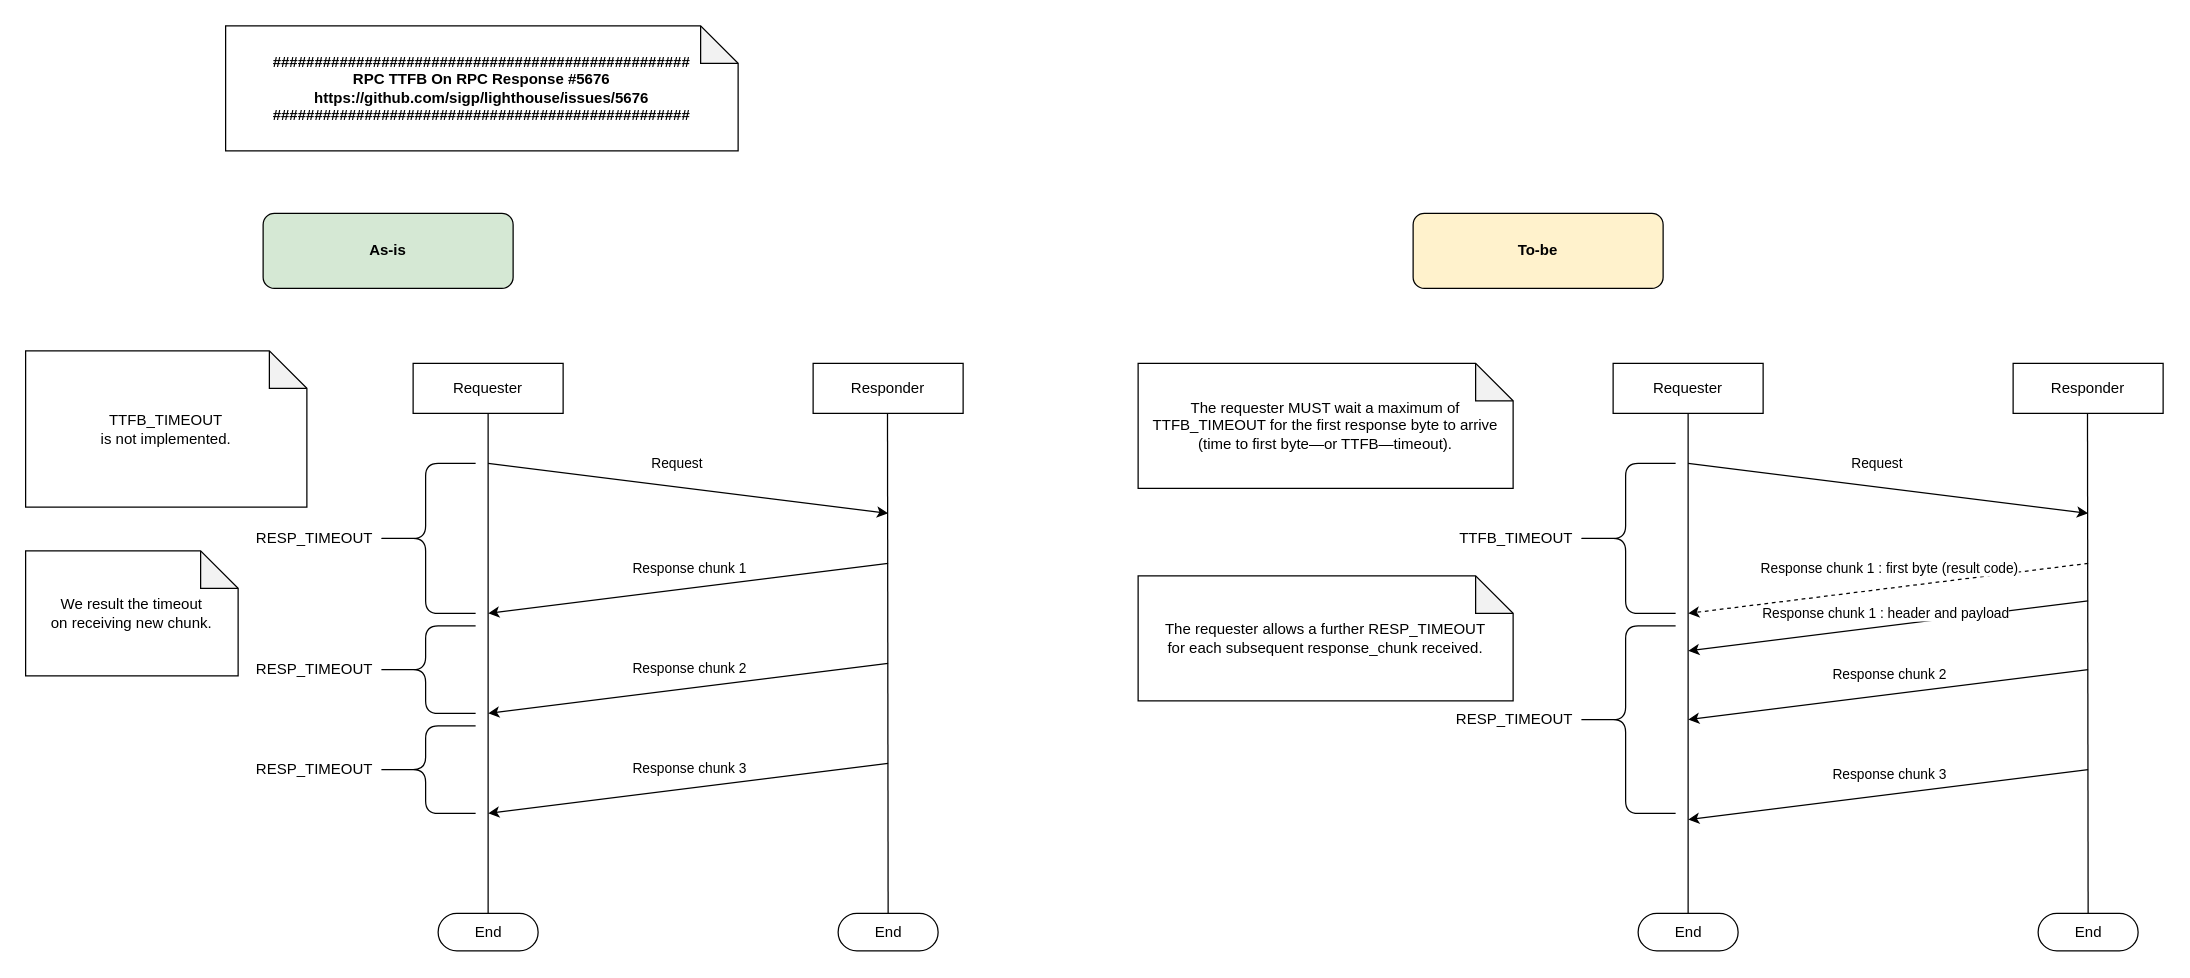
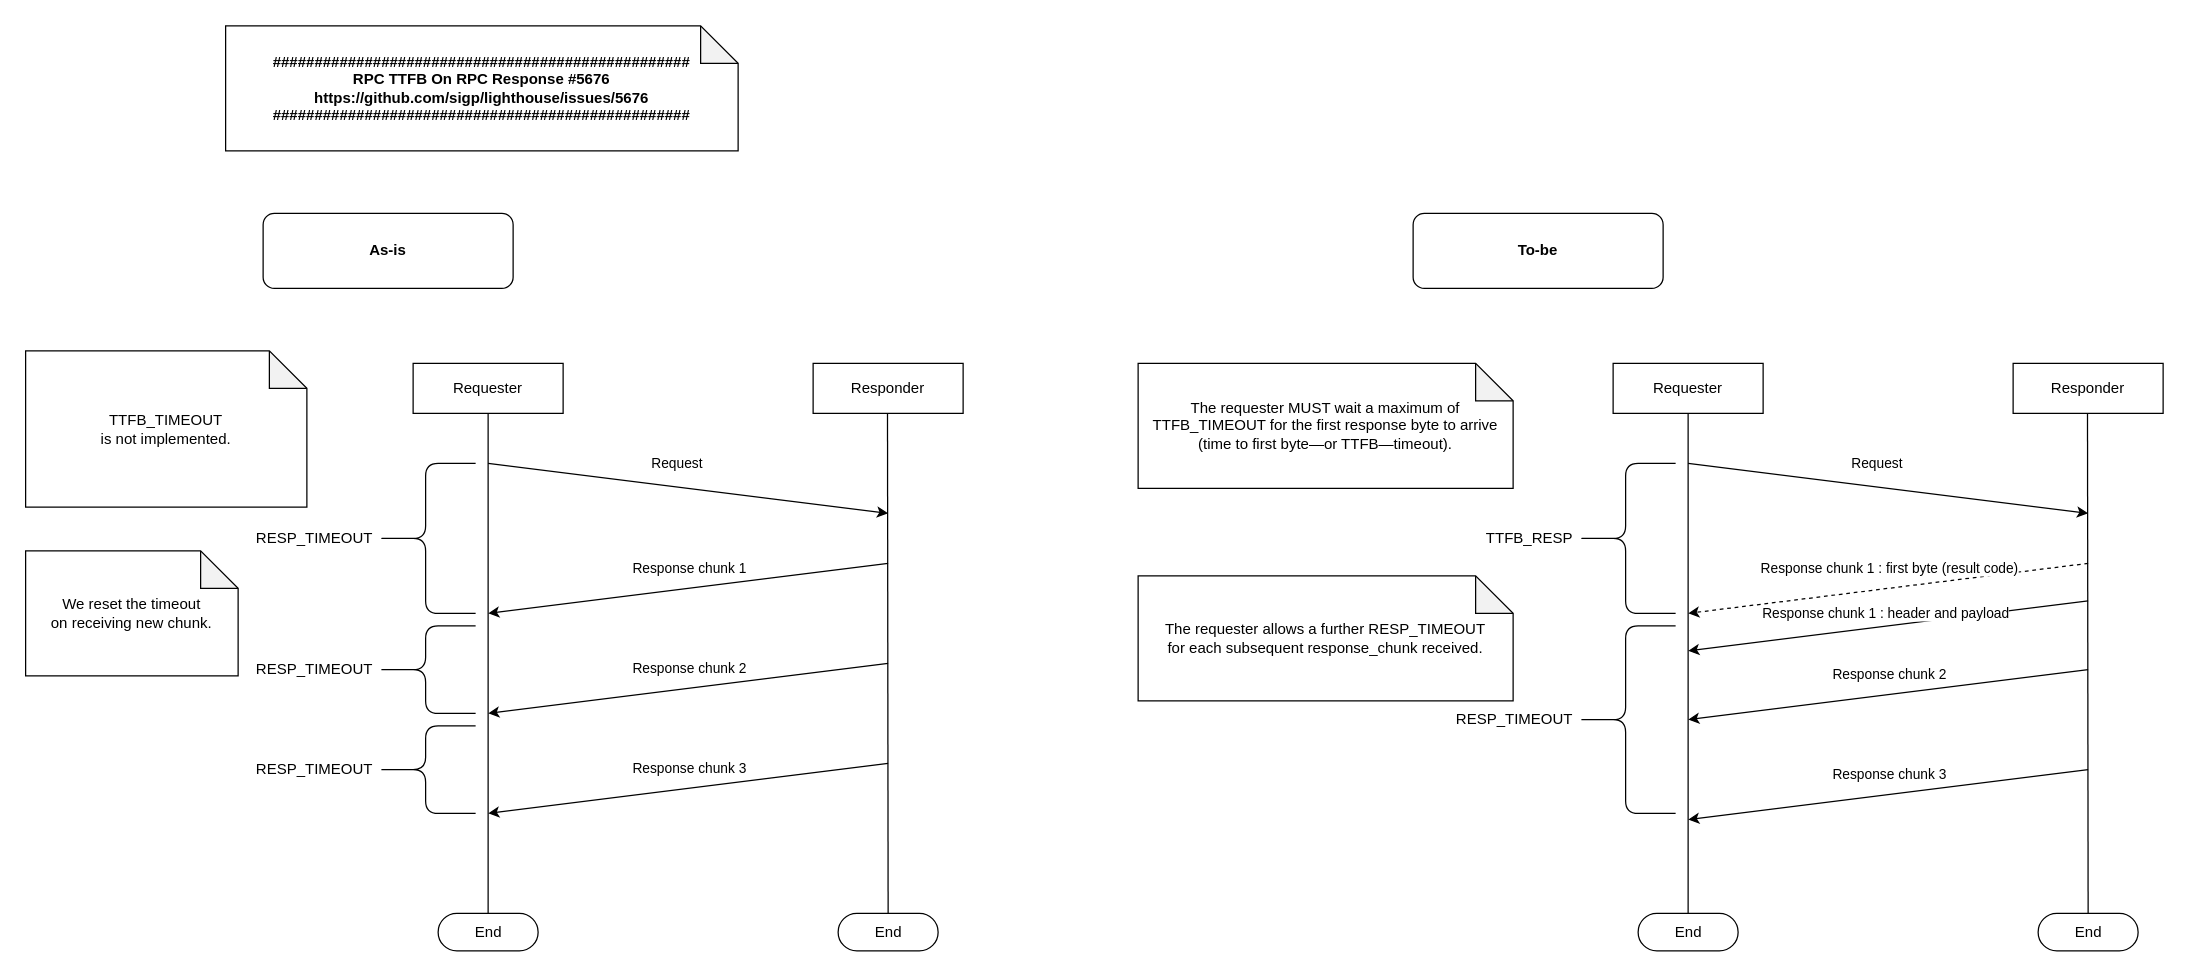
node "As-is": fillcolor #d5e8d4 -> #ffffff
node "To-be": fillcolor #fff2cc -> #ffffff
node "TTFB_TIMEOUT": label "TTFB_TIMEOUT" -> "TTFB_RESP"
node "We result the timeout on receiving new chunk.": label "We result the timeout on receiving new chunk." -> "We reset the timeout on receiving new chunk."
